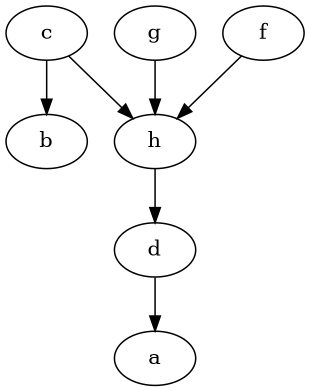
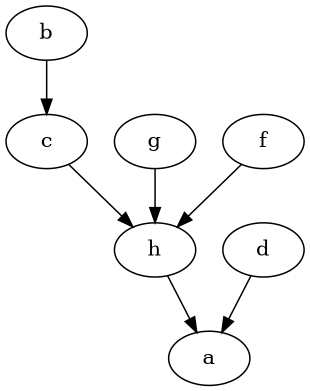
edge "c" -> "b": reversed
edge "h" -> "d": now "h" -> "a"
